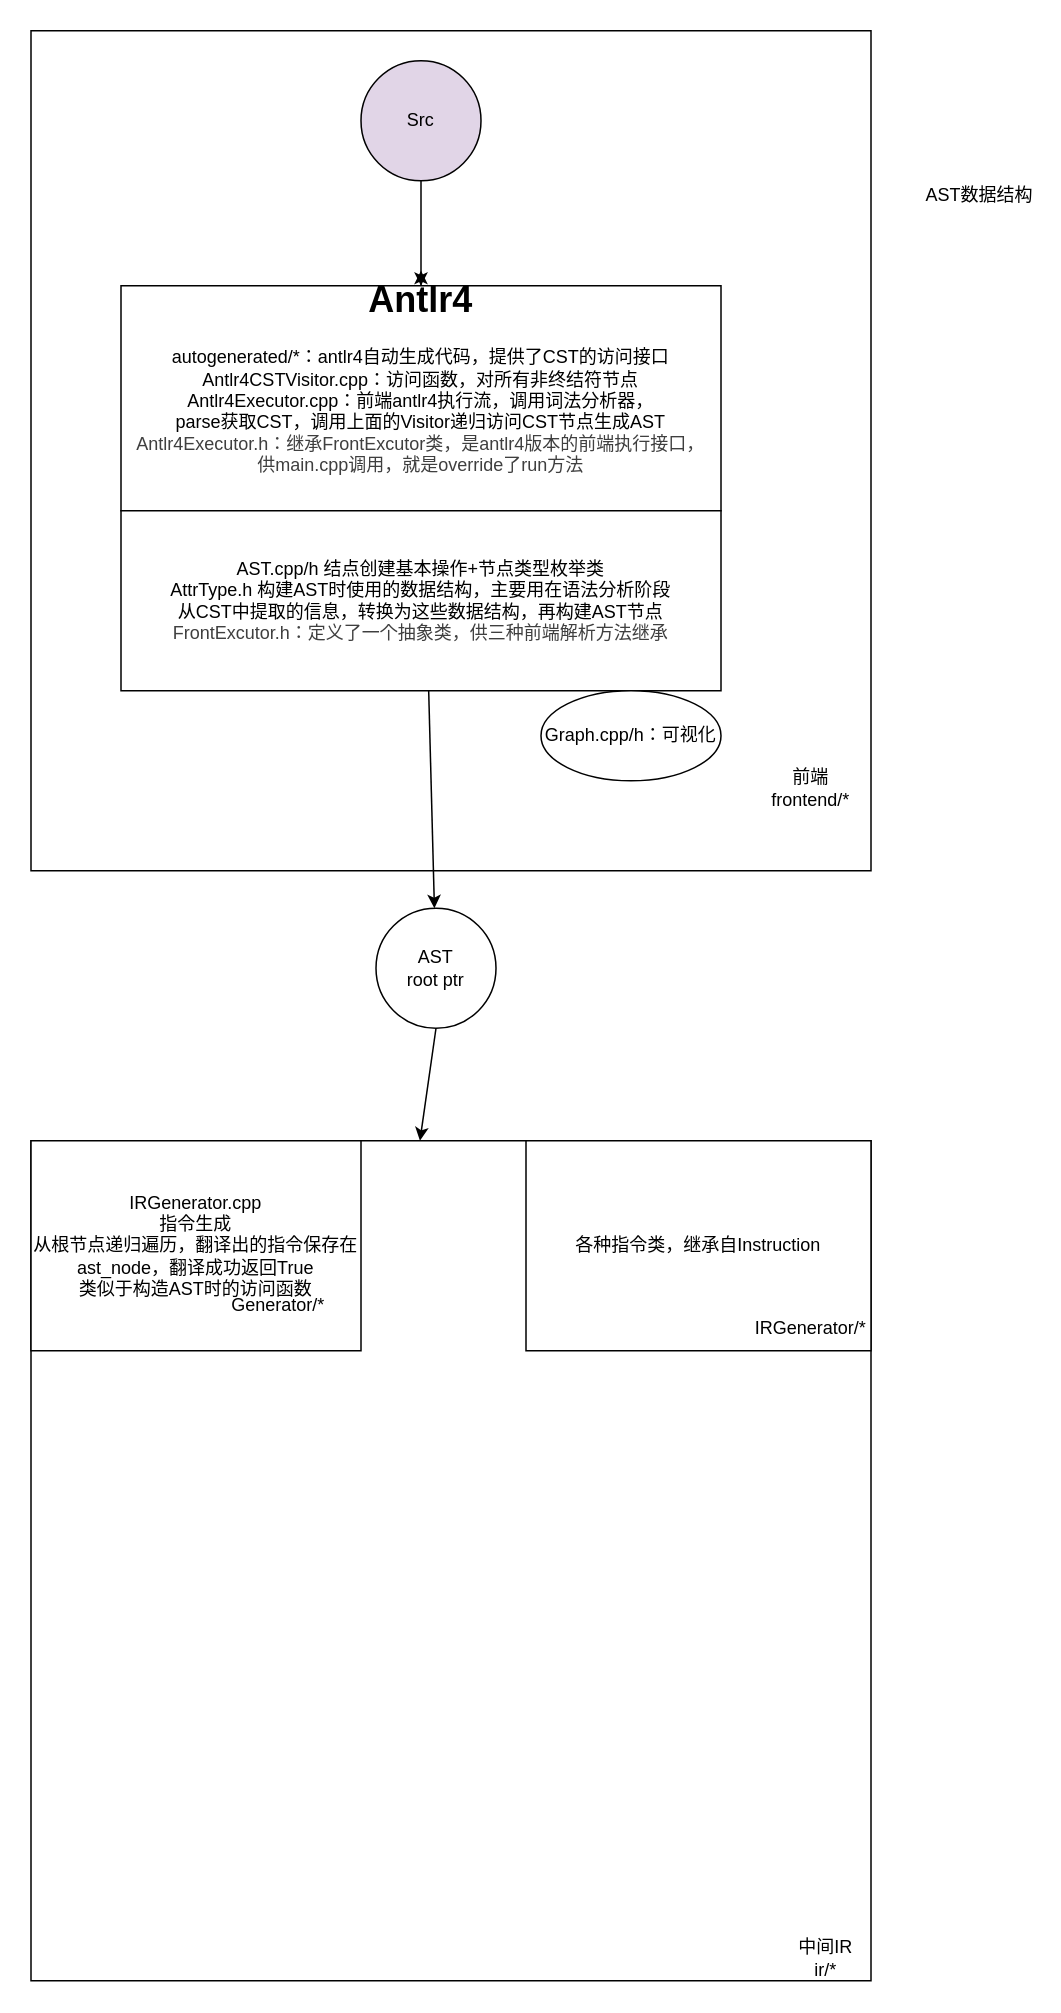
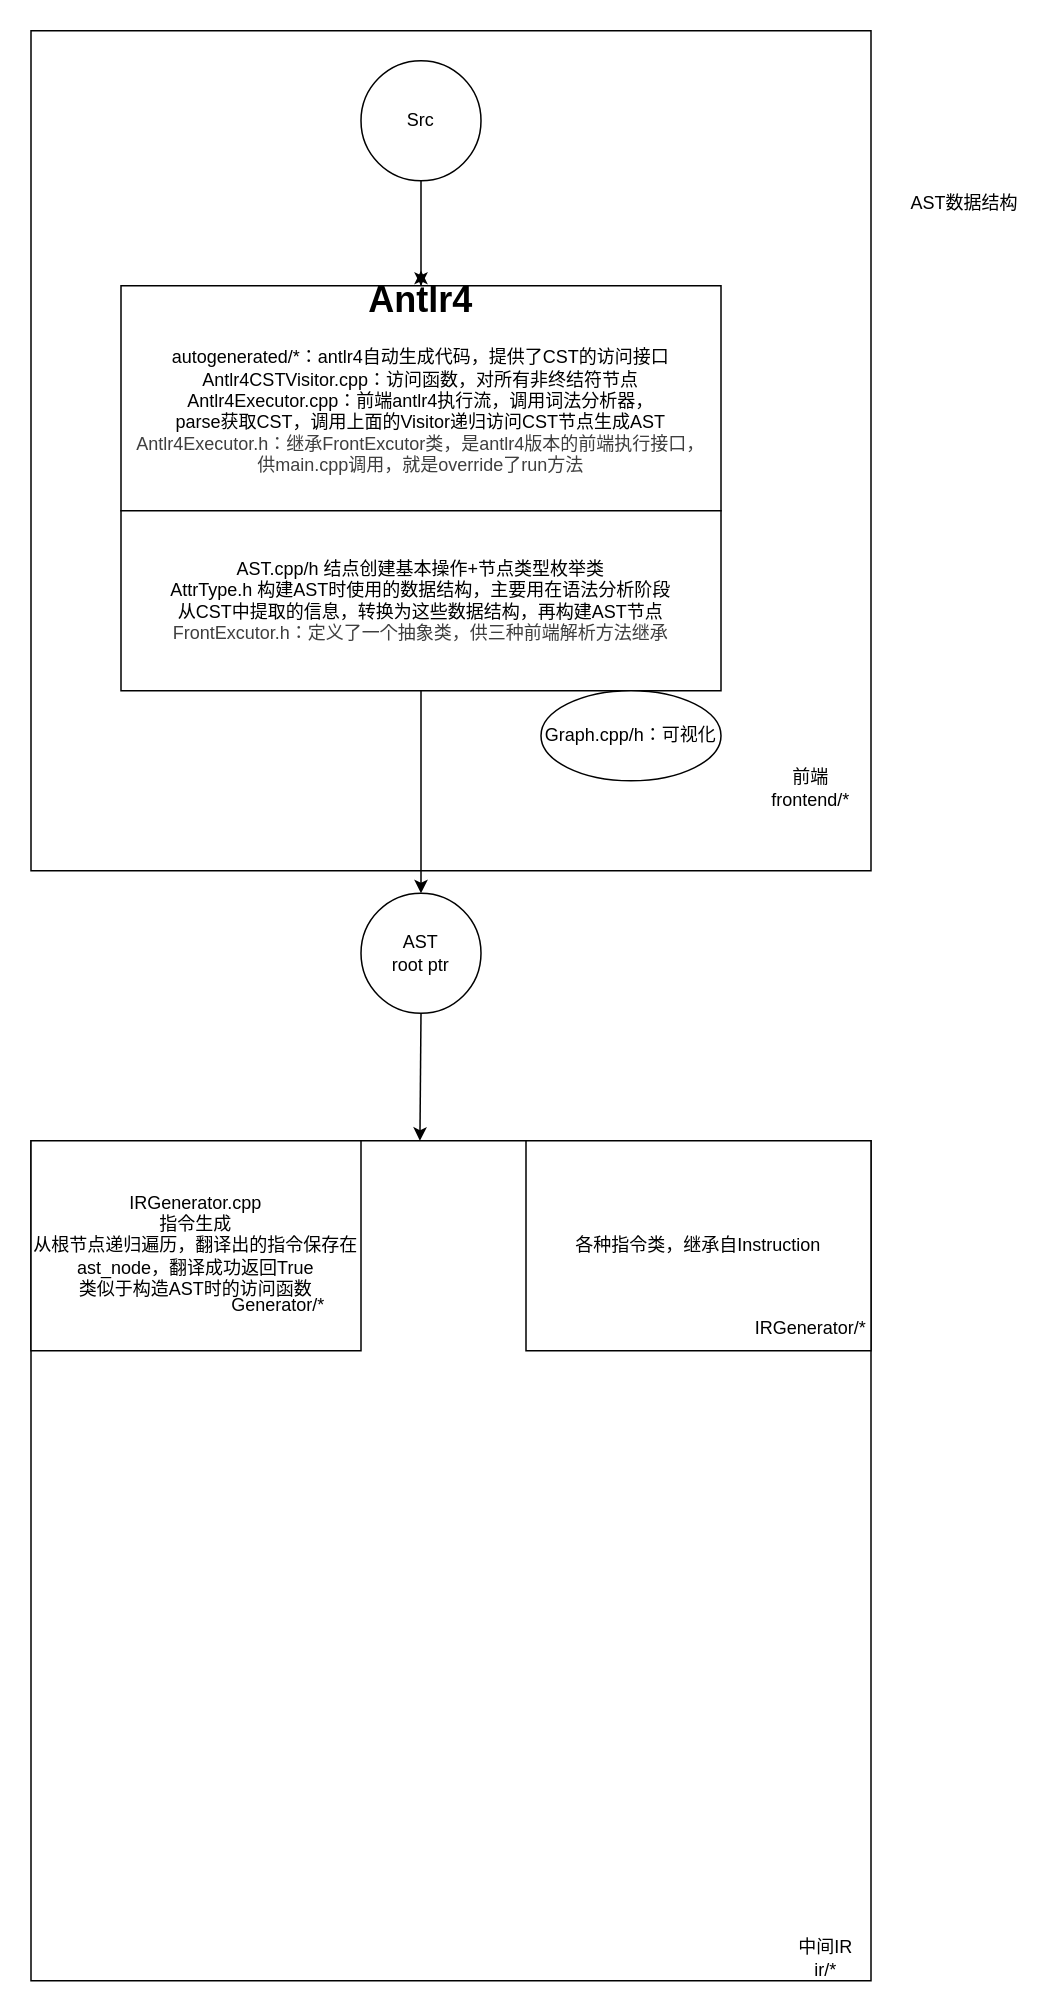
node "Src": fillcolor #e1d5e7 -> #ffffff
node "AST数据结构": moved (980, 196) -> (965, 203)
node "AST root ptr": moved (436, 968) -> (421, 953)
